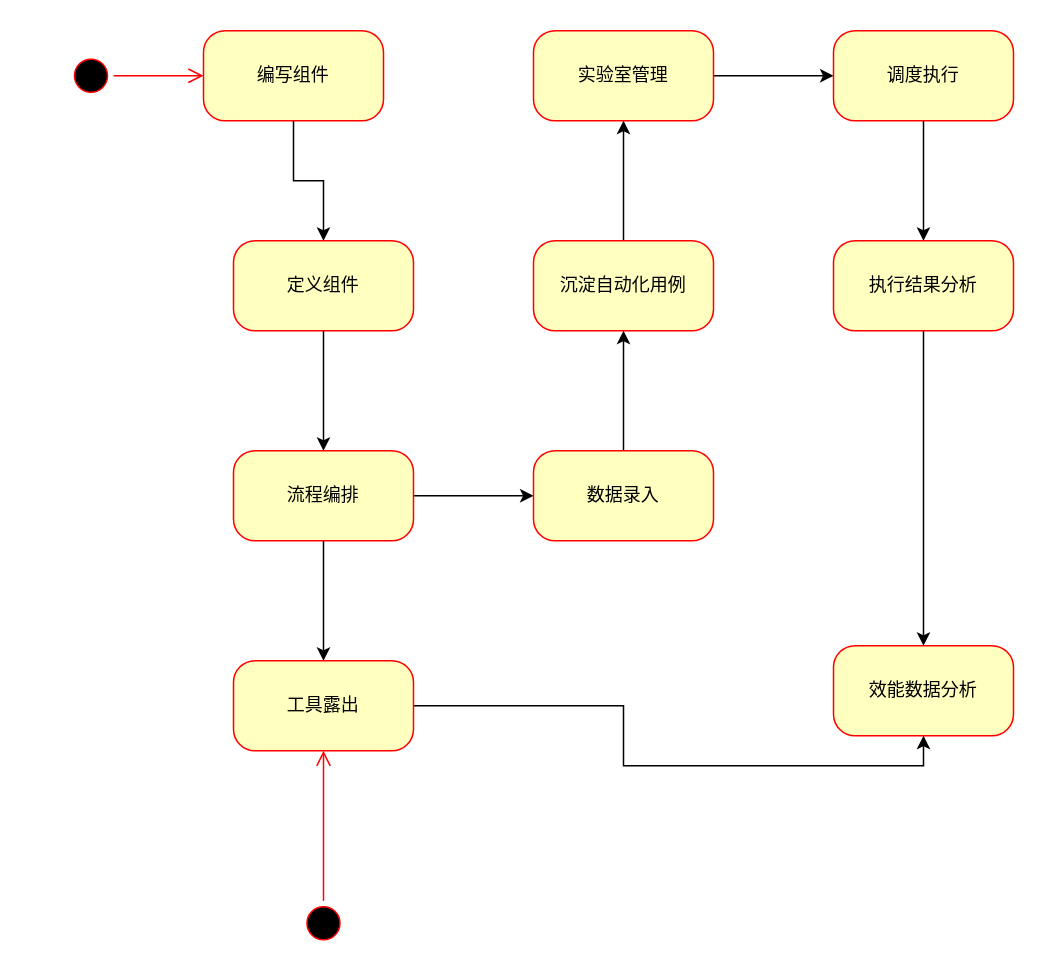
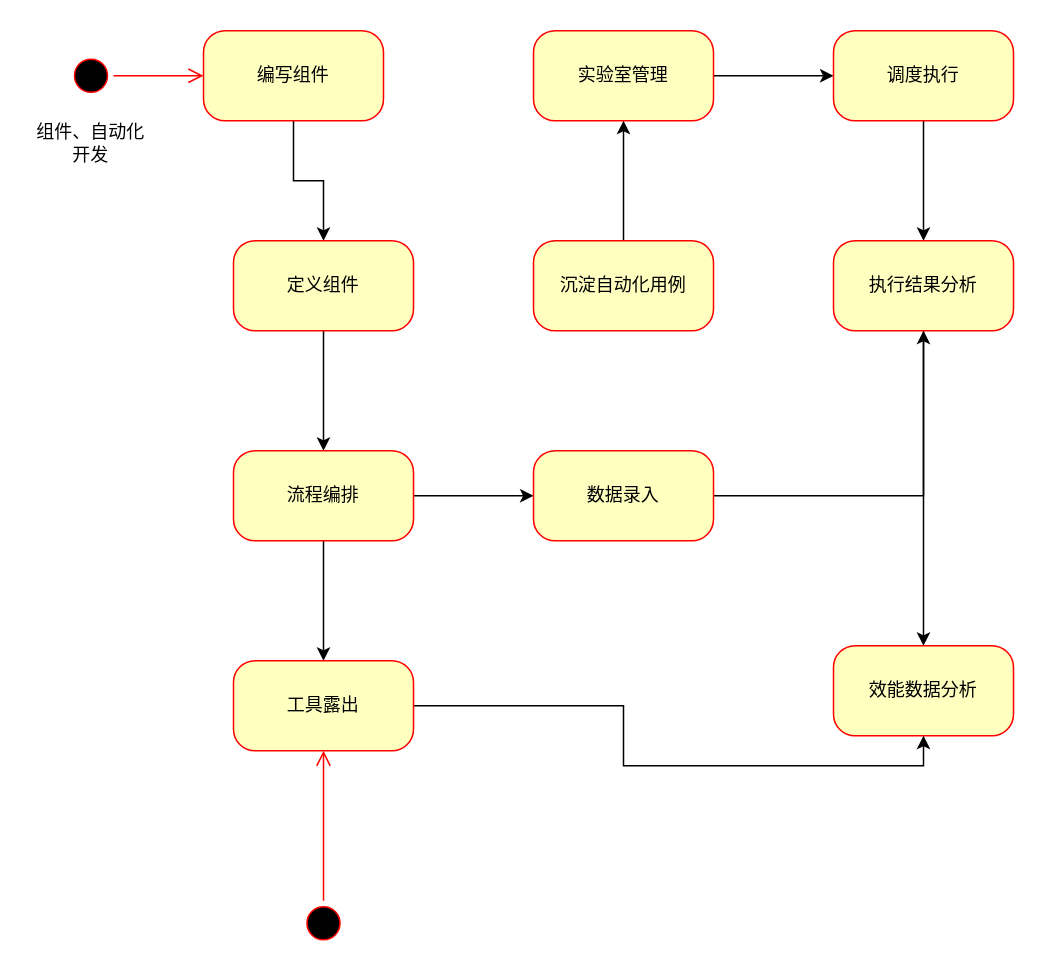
node "组件、自动化开发": added
edge "数据录入" -> "沉淀自动化用例": now "数据录入" -> "执行结果分析"
